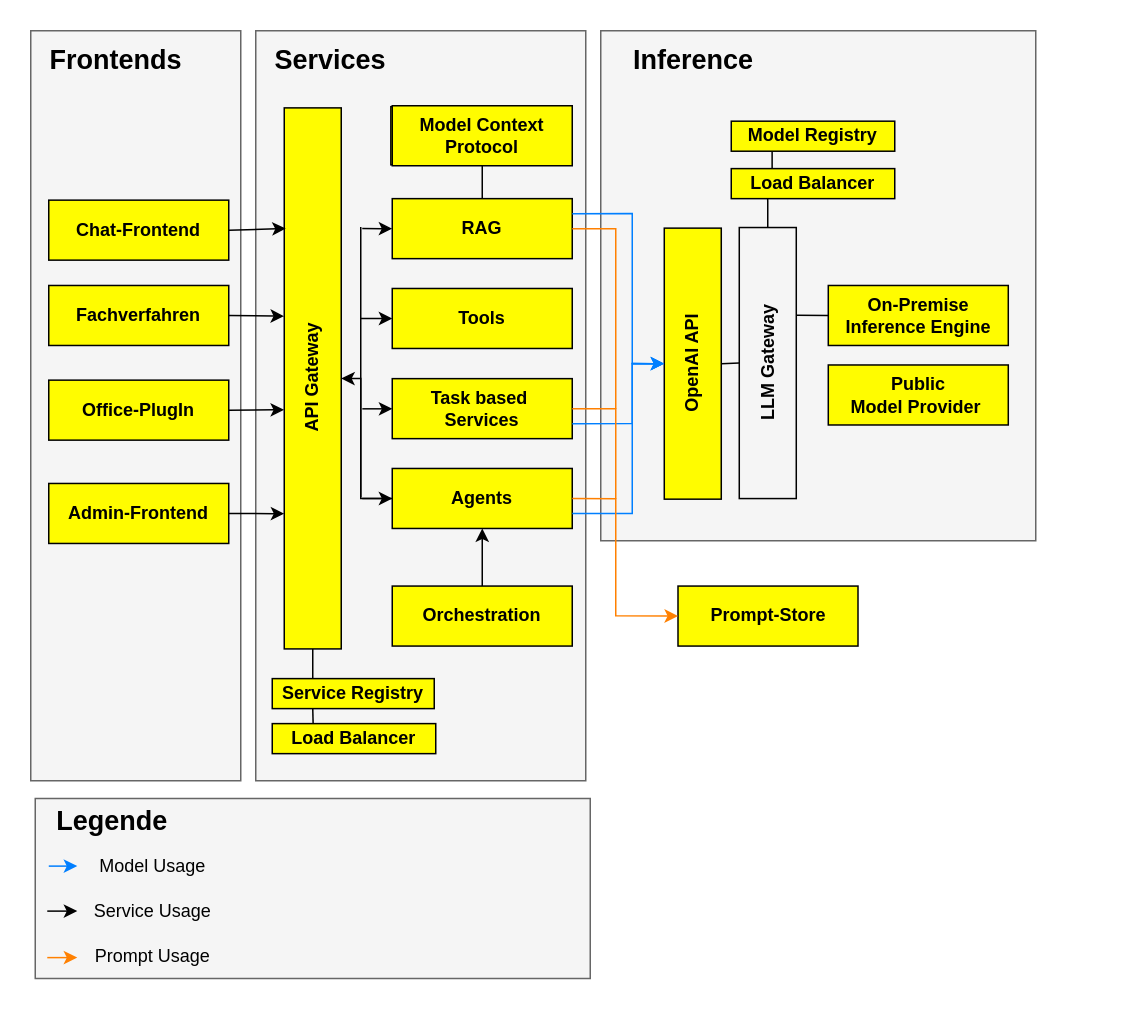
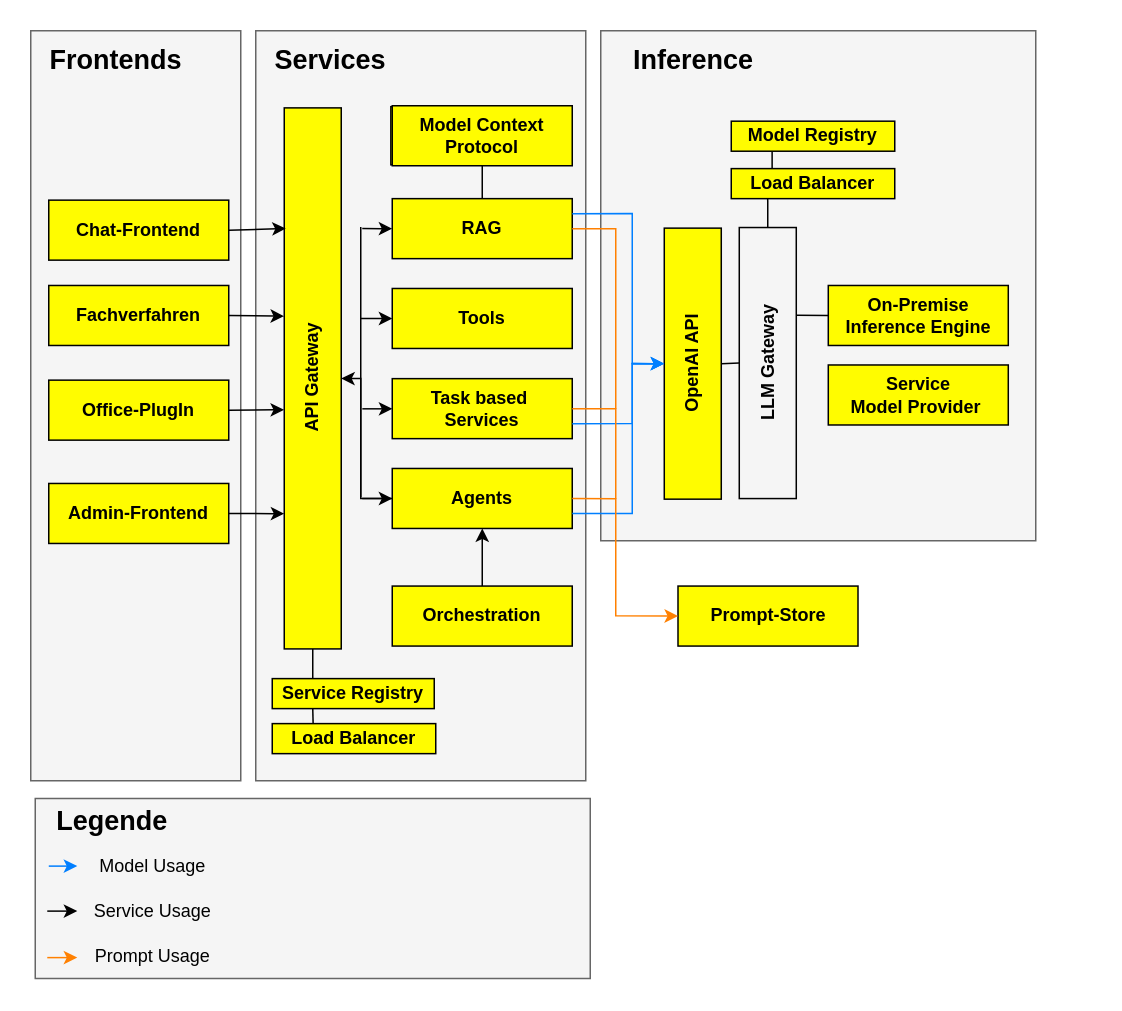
node "Public Model Provider": label "Public Model Provider" -> "Service Model Provider"
